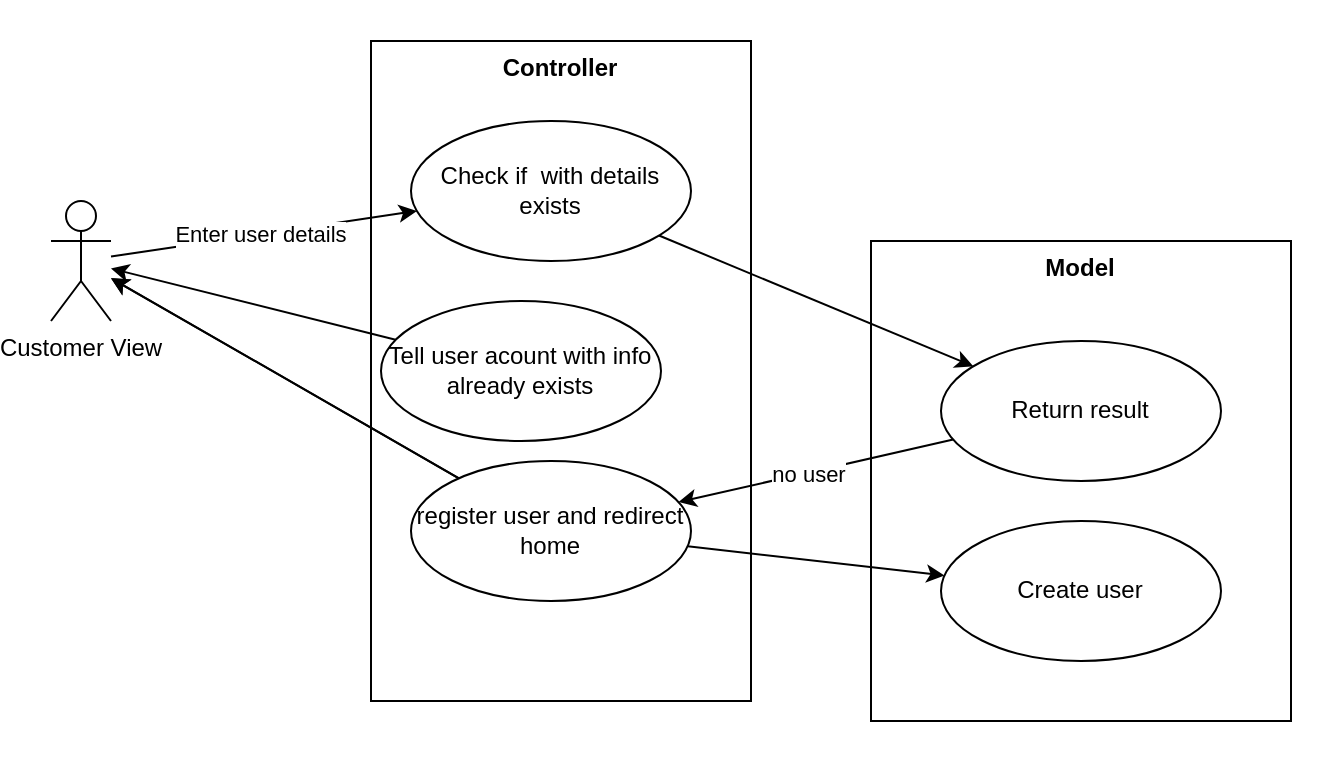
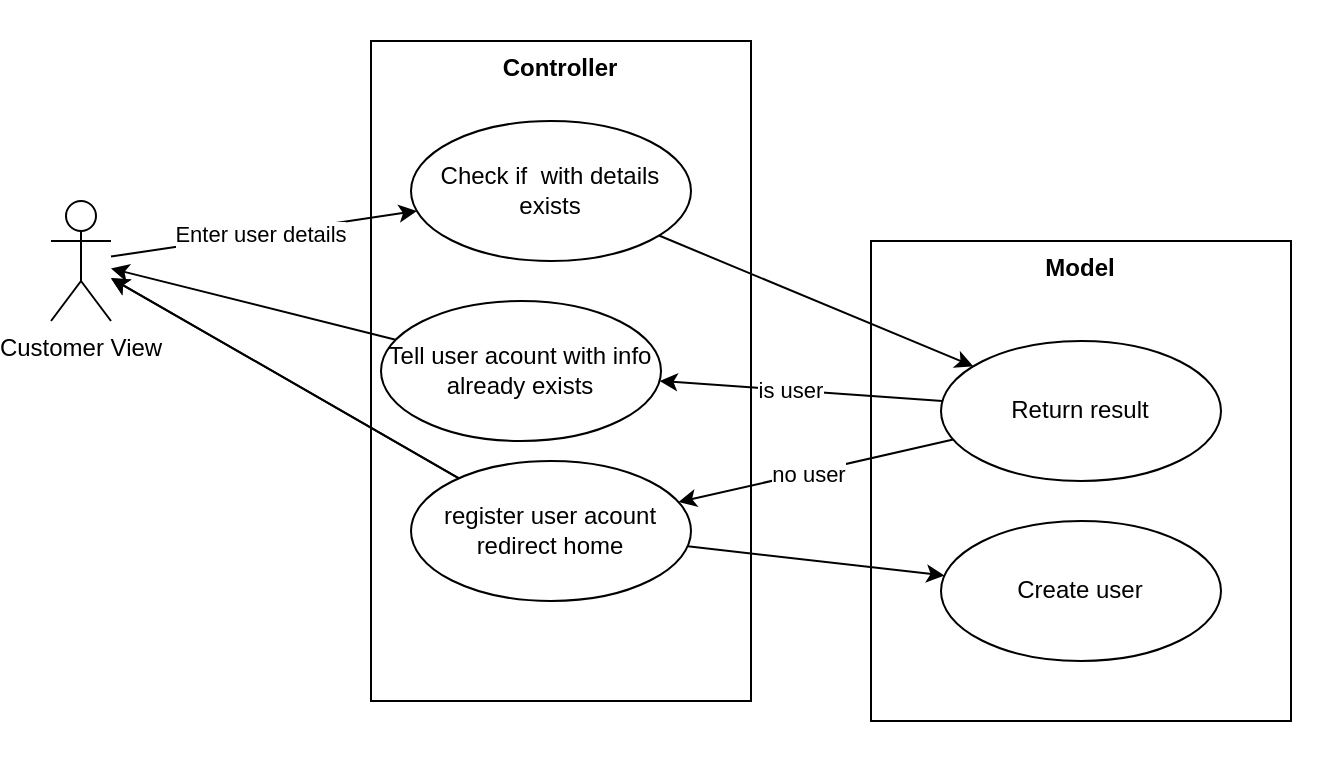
edge "Return result" -> "Tell user acount with info already exists": added, label "is user"
node "register user and redirect home": label "register user and redirect home" -> "register user acount redirect home"
